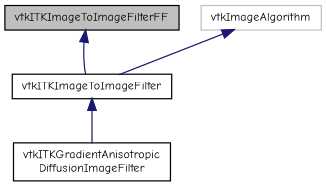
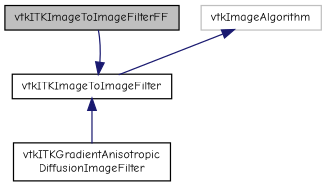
edge "vtkITKImageToImageFilter" -> "vtkITKImageToImageFilterFF": reversed
